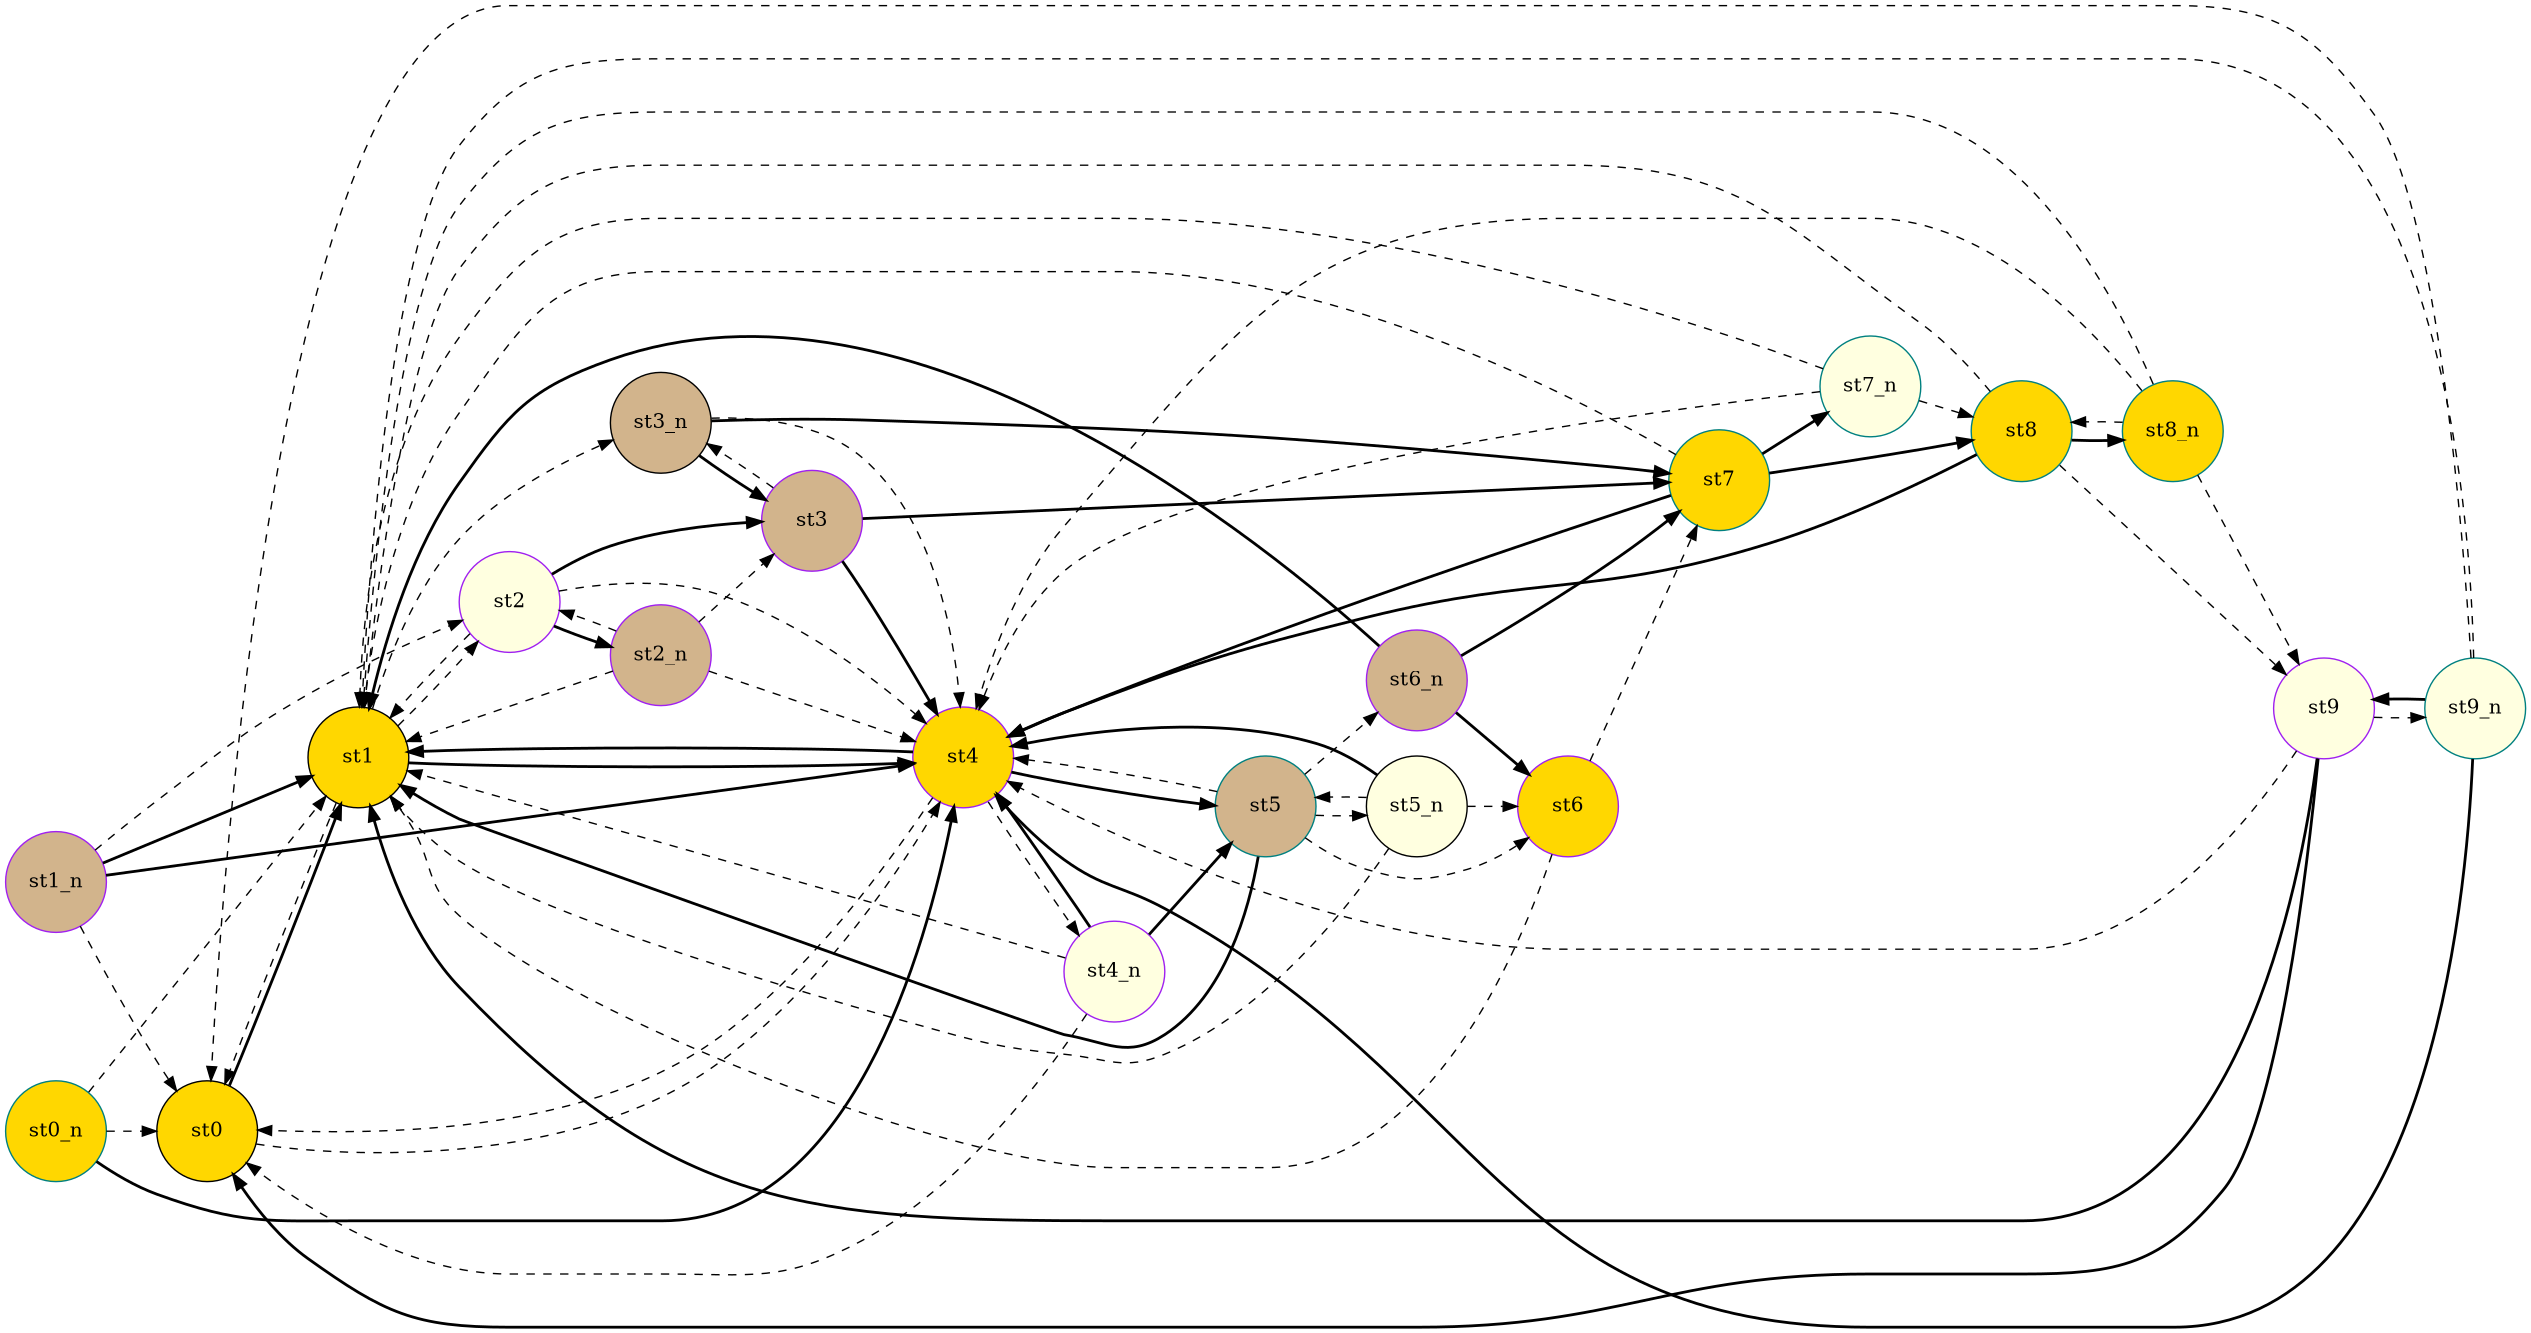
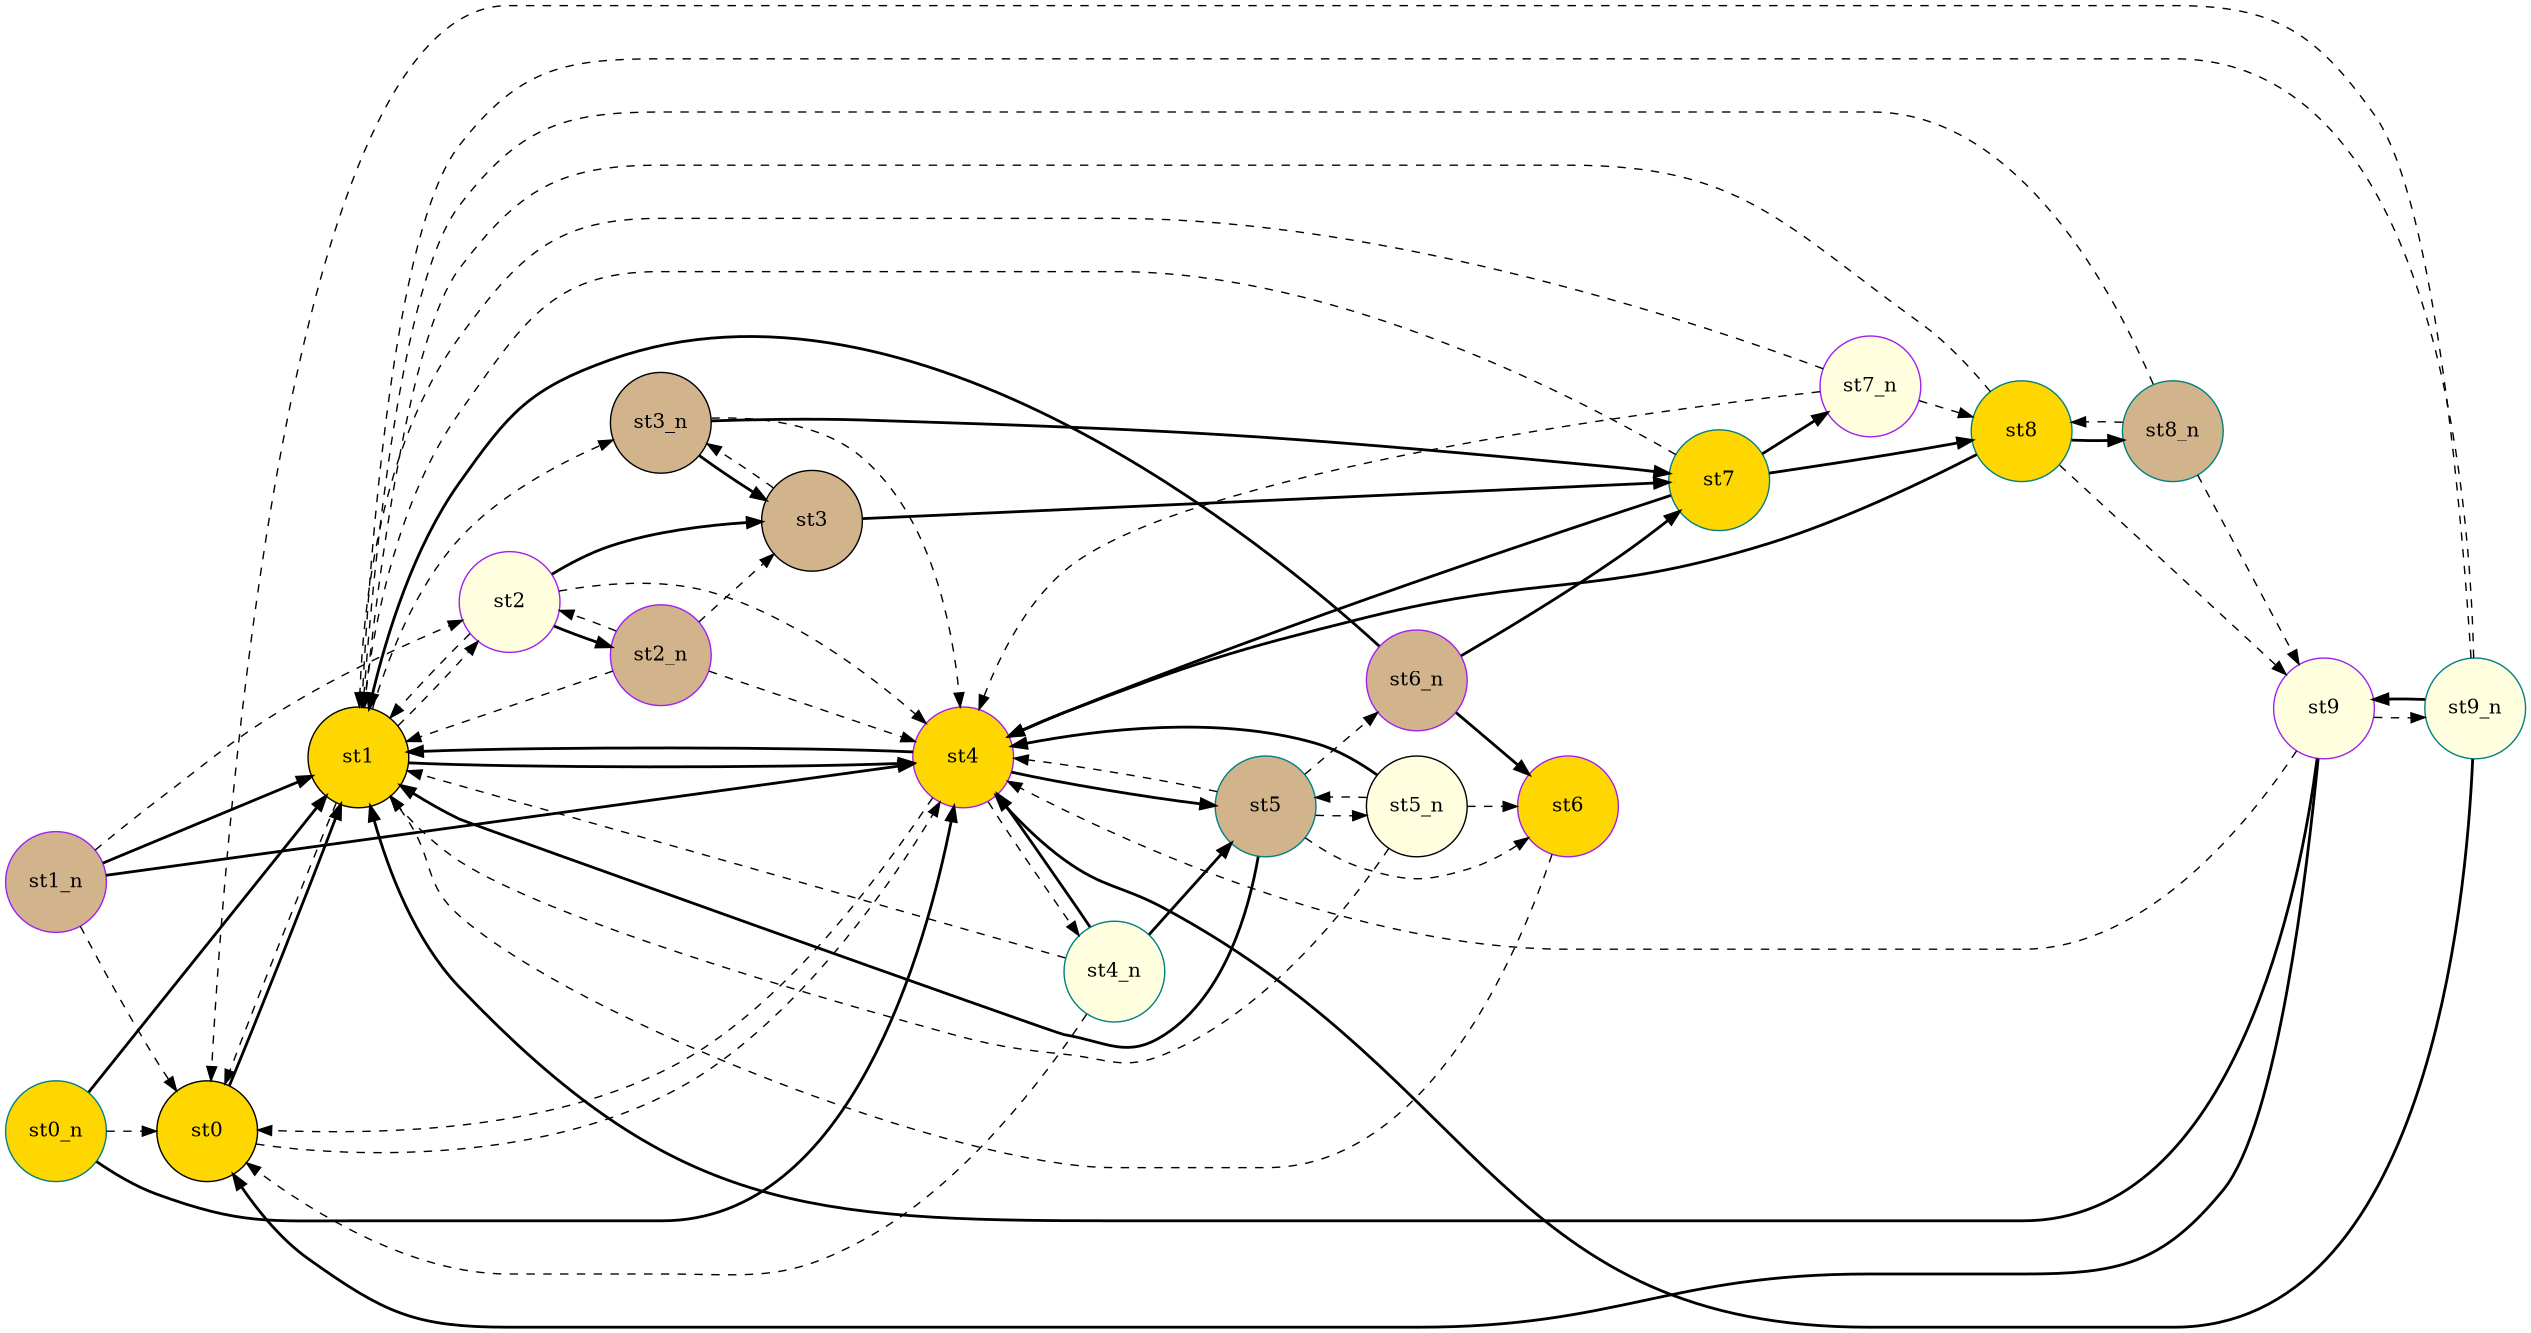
edge "st8_n" -> "st4": removed
node "st7_n": color teal -> purple
node "st8_n": fillcolor gold -> tan
node "st3": color purple -> black
edge "st3" -> "st4": removed
edge "st6" -> "st7": removed
edge "st0_n" -> "st1": style dashed -> bold
node "st4_n": color purple -> teal
